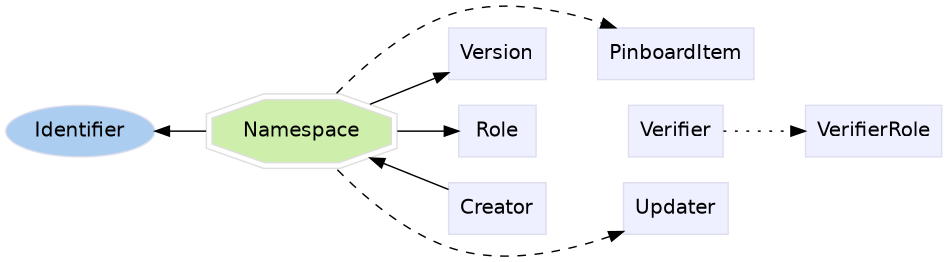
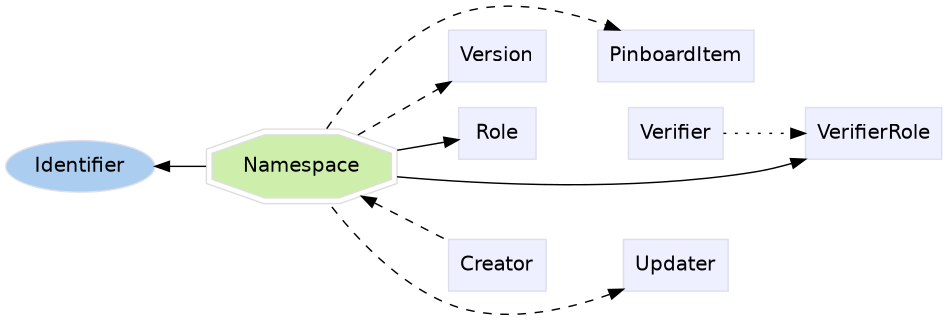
edge "Namespace" -> "Version": style solid -> dashed
edge "Creator" -> "Namespace": style solid -> dashed
edge "Namespace" -> "VerifierRole": added
